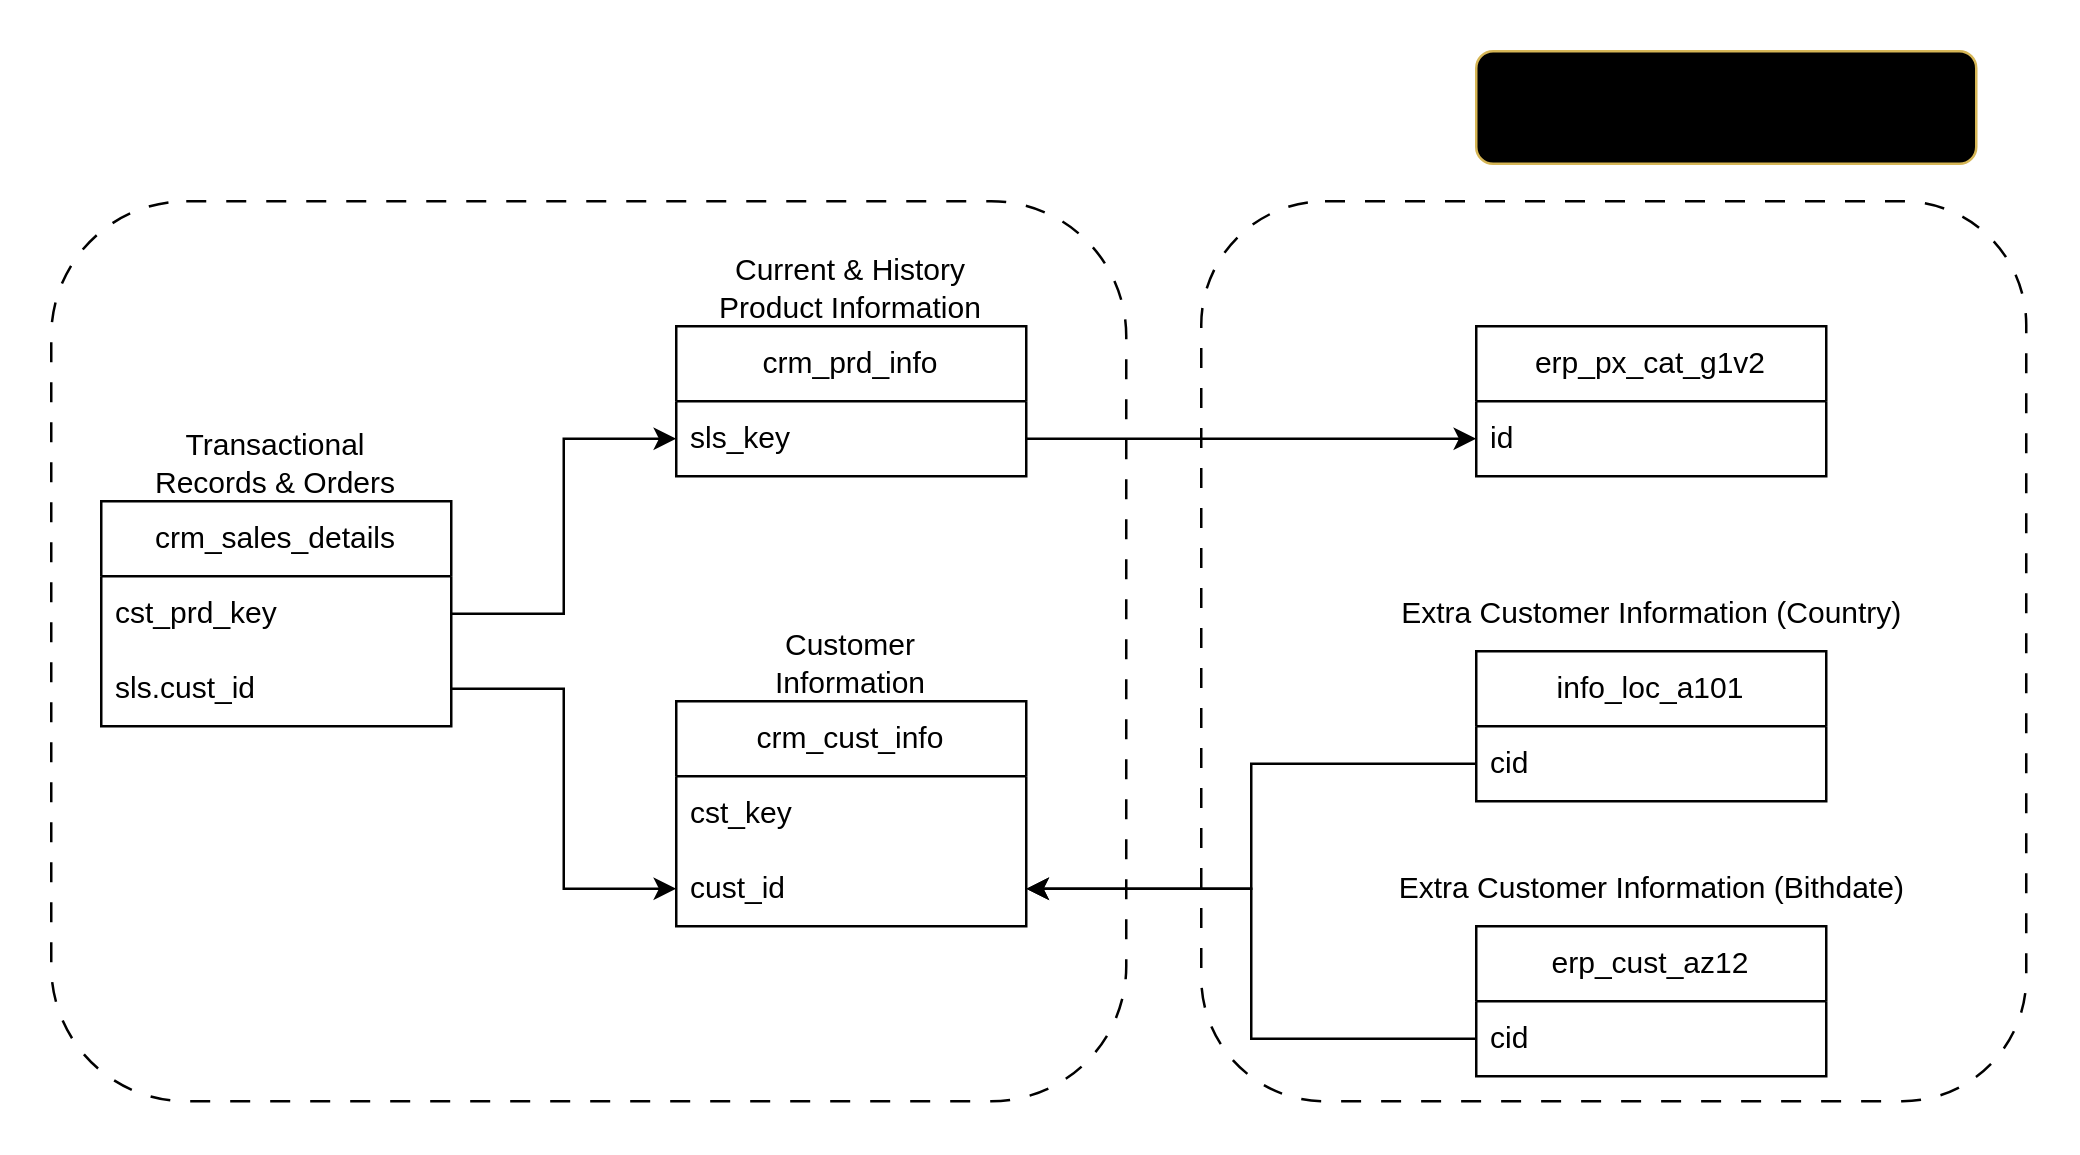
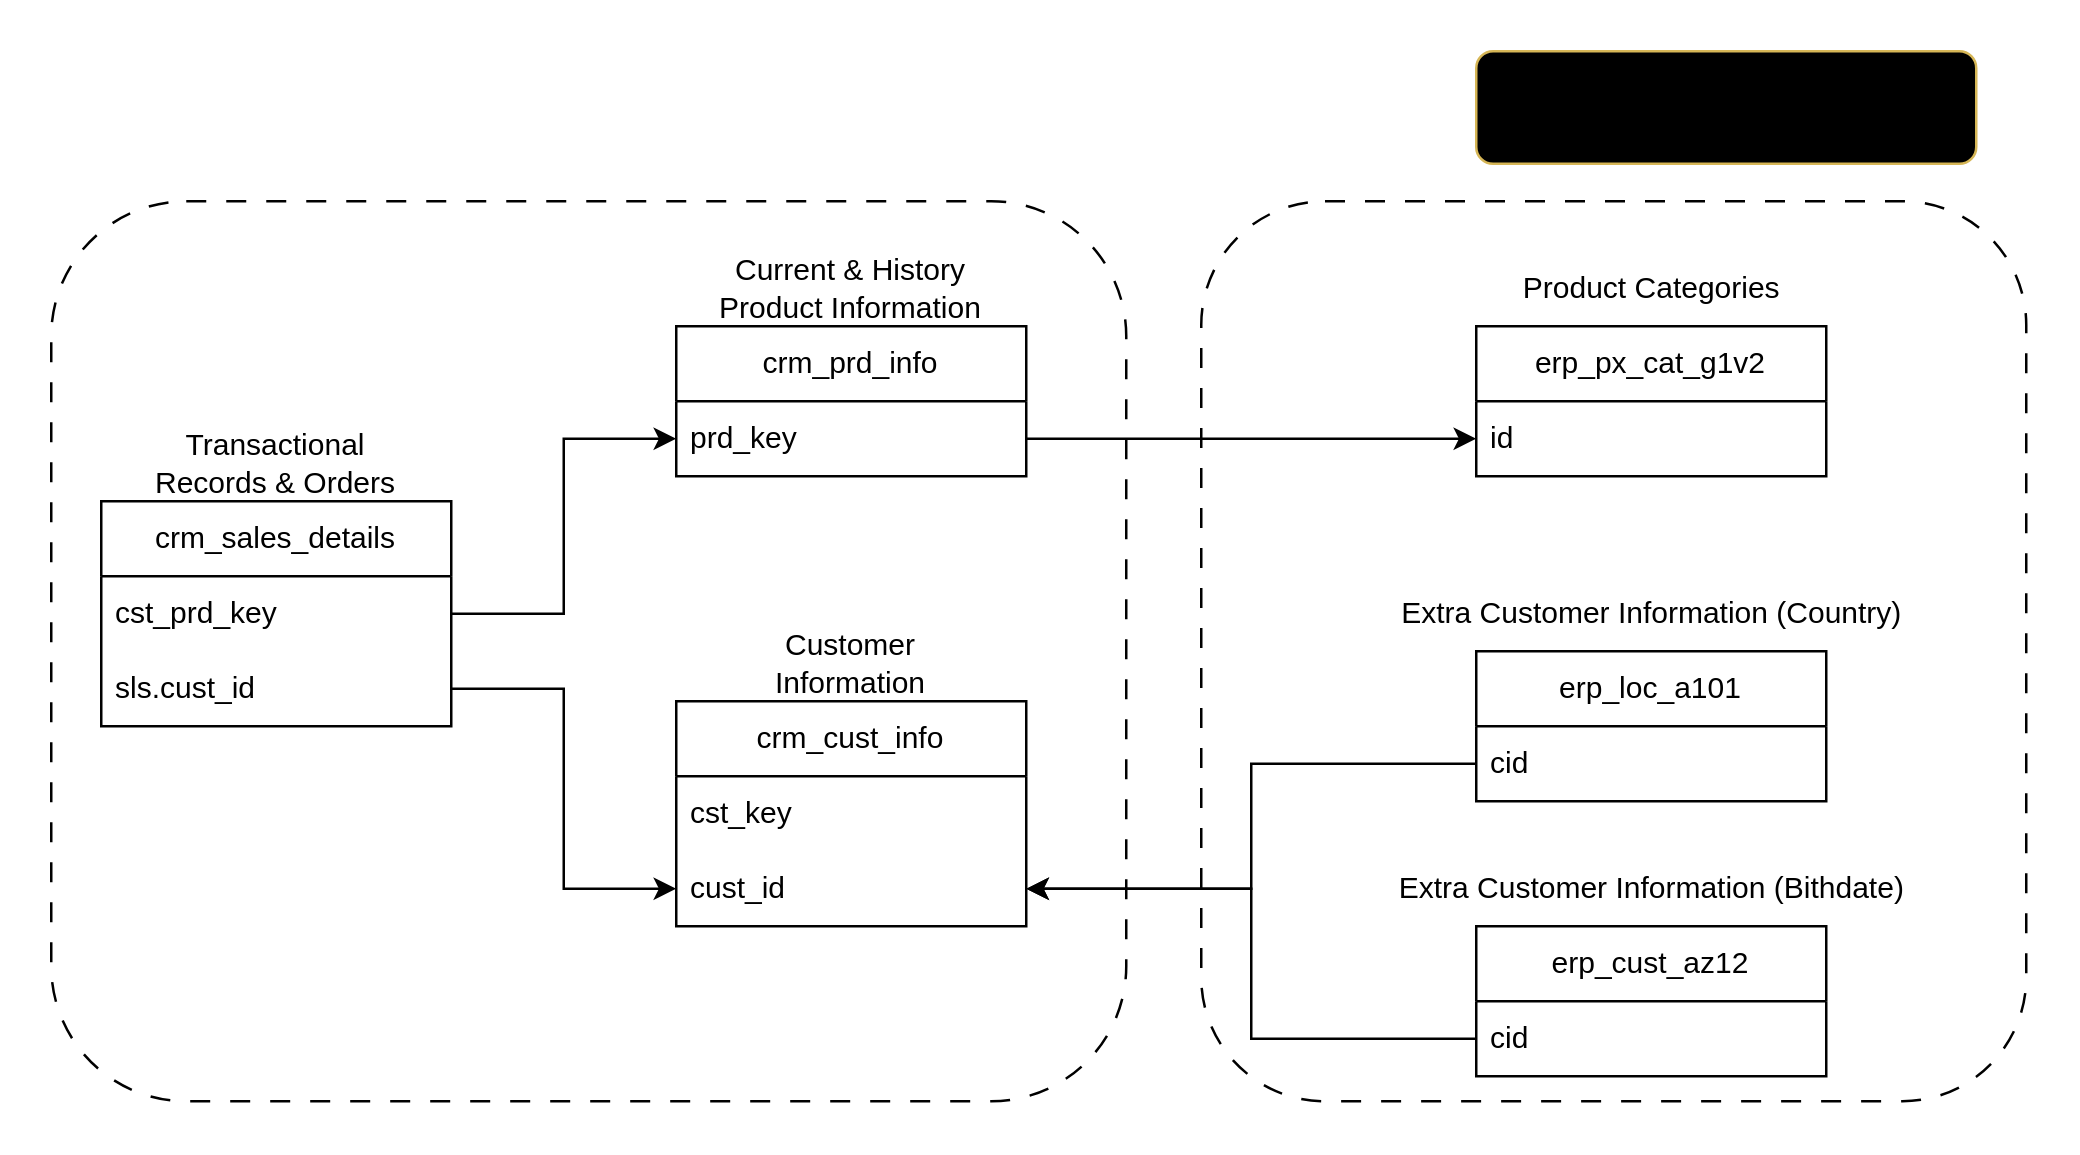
node "Product Categories": added
node "sls_key": label "sls_key" -> "prd_key"
node "info_loc_a101": label "info_loc_a101" -> "erp_loc_a101"
